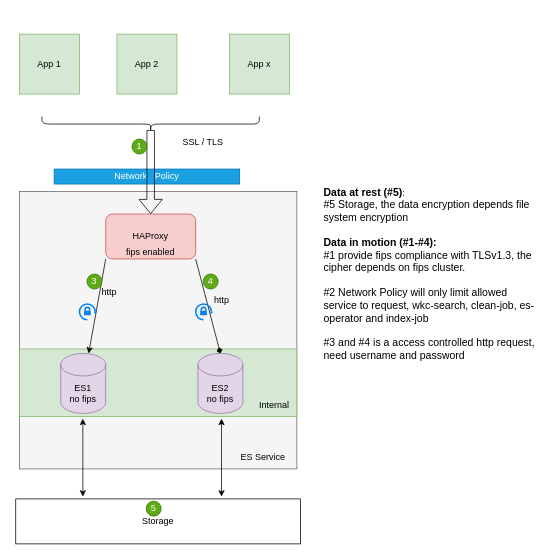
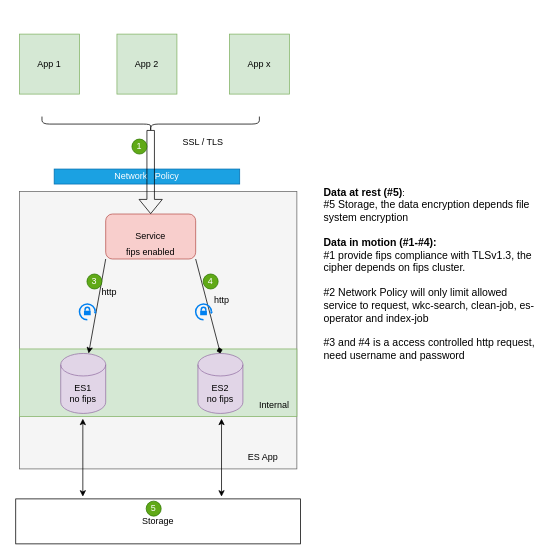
node "HAProxy": label "HAProxy" -> "Service"
node "ES Service": label "ES Service" -> "ES App"
